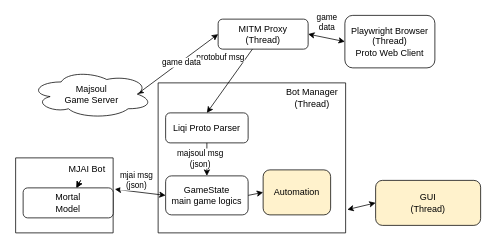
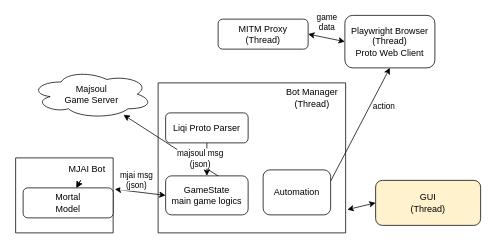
edge "MITM Proxy (Thread)" -- "Majsoul Game Server": removed, label "game data"
edge "MITM Proxy (Thread)" -> "Liqi Proto Parser": removed, label "protobuf msg"
edge "Automation" -> "Playwright Browser (Thread) Proto Web Client": added, label "action"
node "Automation": fillcolor #fff2cc -> #ffffff
edge "GameState main game logics" -> "Automation": now "GameState main game logics" -> "Majsoul Game Server"
